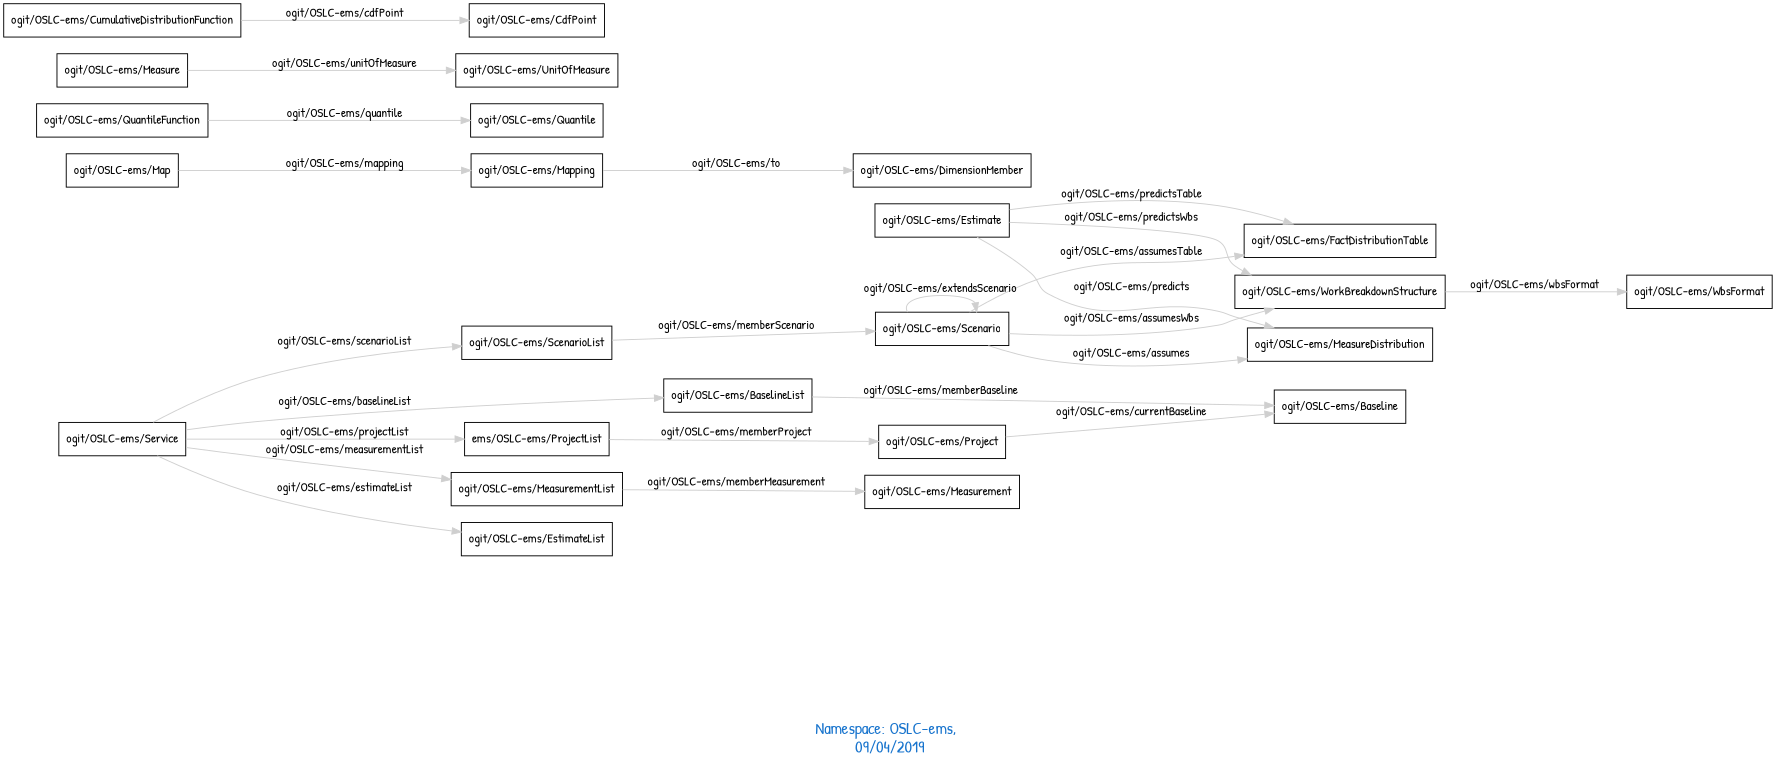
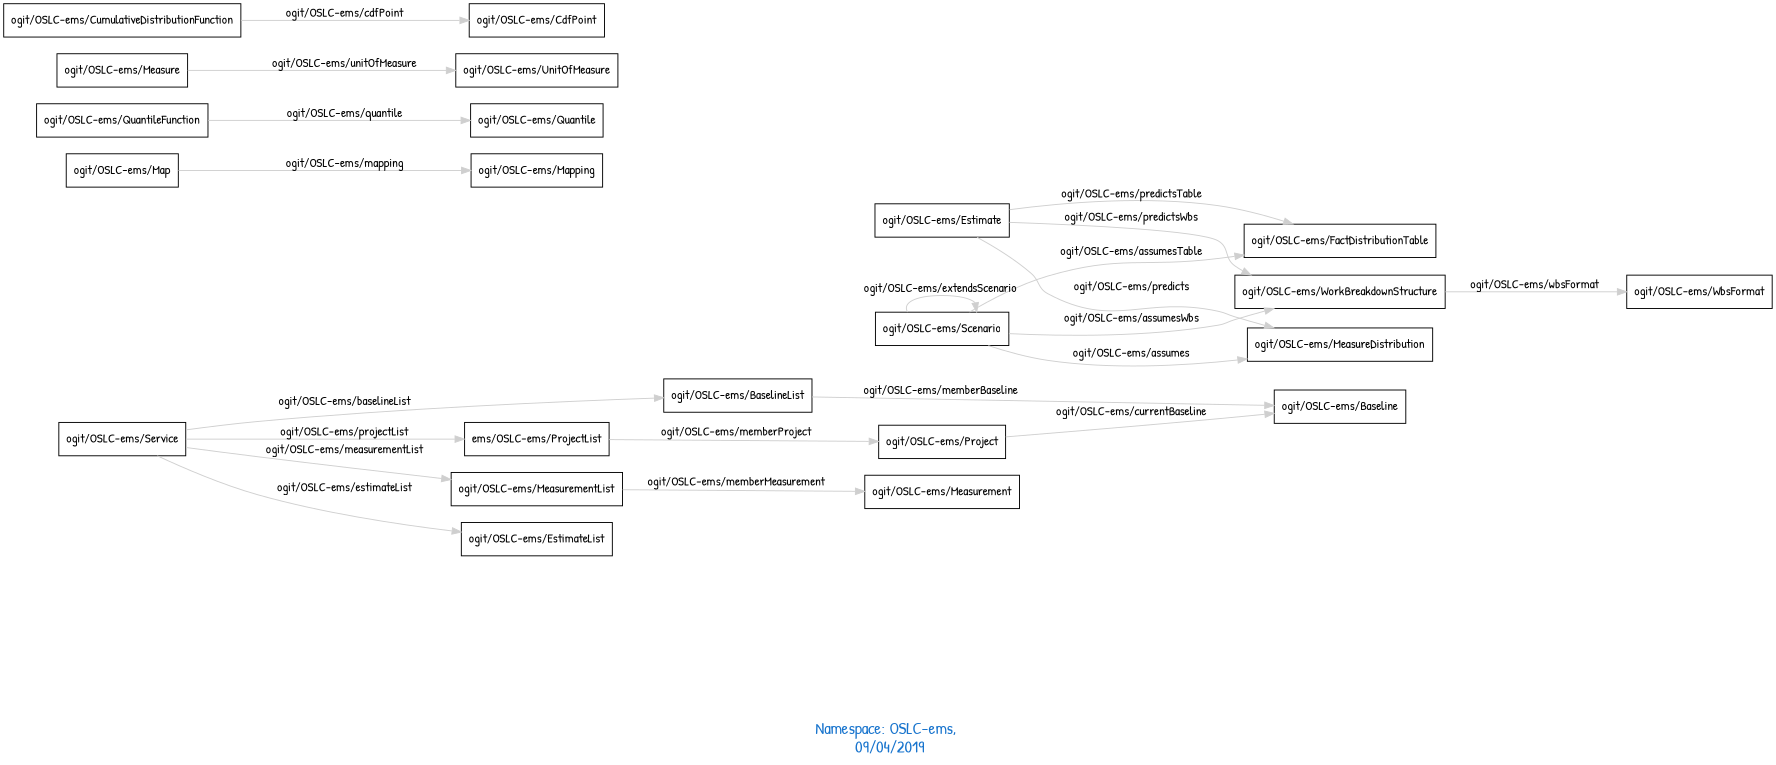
node "ogit/OSLC-ems/DimensionMember": removed
node "ogit/OSLC-ems/ScenarioList": removed
